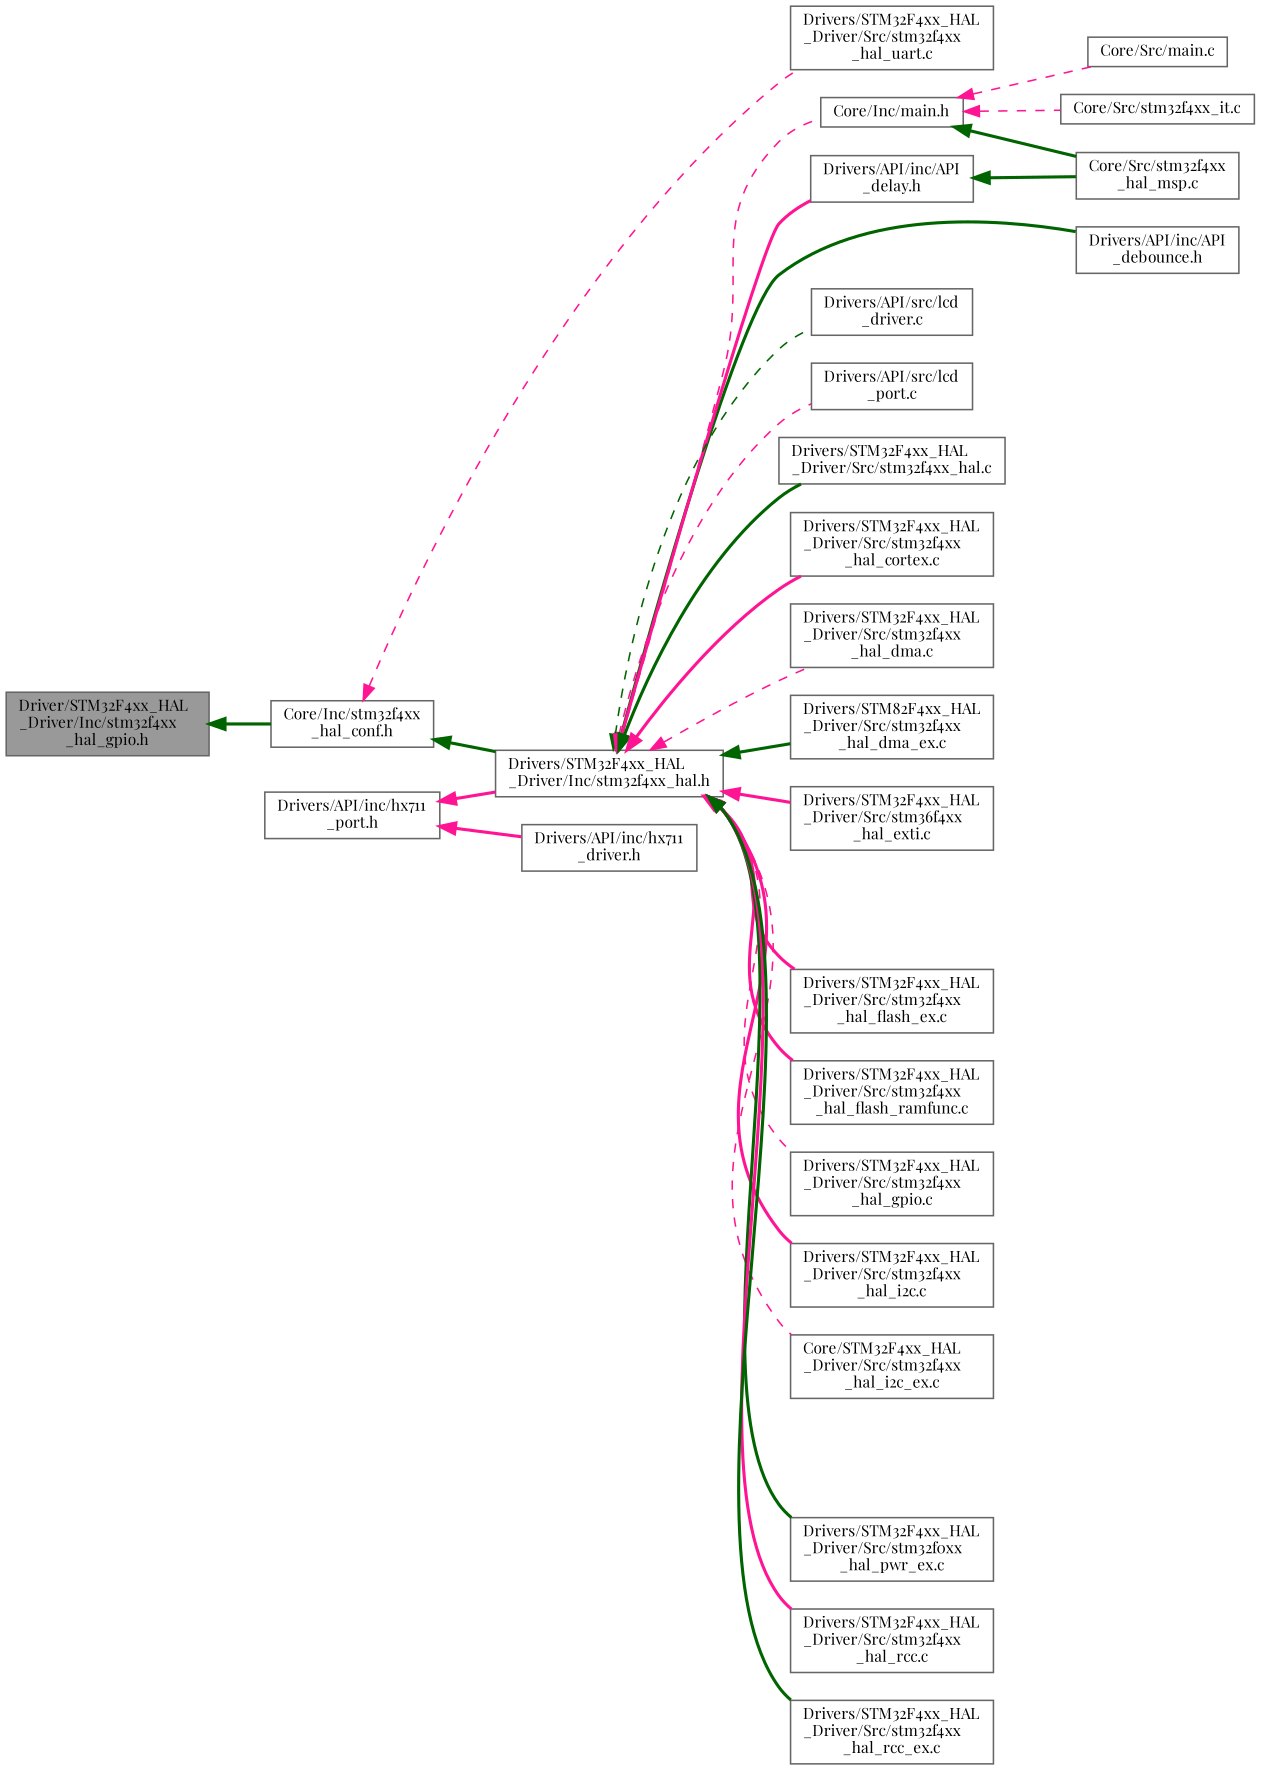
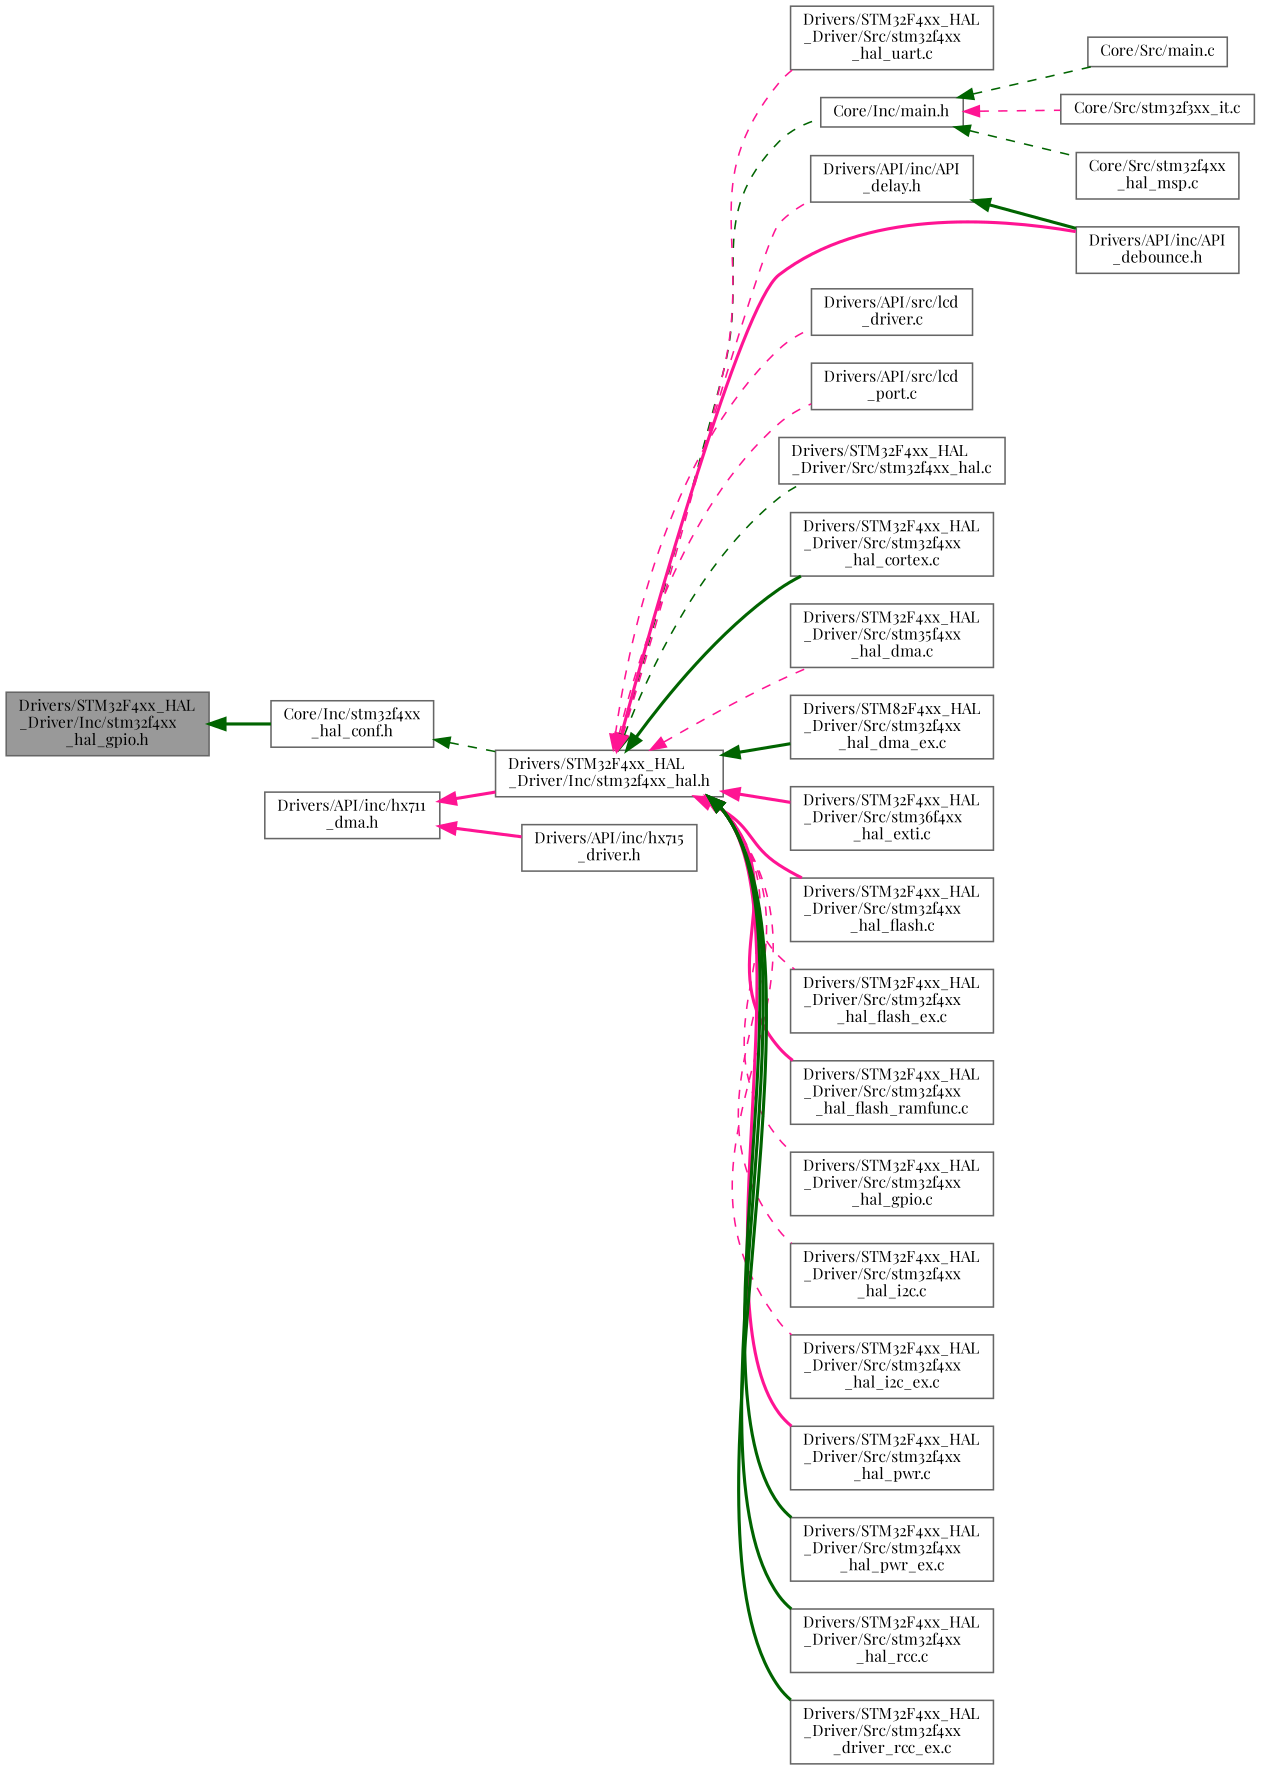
edge "Core/Src/main.c" -> "Core/Inc/main.h": color deeppink -> darkgreen
node "Core/Src/stm32f4xx_it.c": label "Core/Src/stm32f4xx_it.c" -> "Core/Src/stm32f3xx_it.c"
edge "Core/Src/stm32f4xx _hal_msp.c" -> "Core/Inc/main.h": style bold -> dashed
edge "Core/Src/stm32f4xx _hal_msp.c" -> "Drivers/API/inc/API _delay.h": now "Drivers/API/inc/API _debounce.h" -> "Drivers/API/inc/API _delay.h"
edge "Drivers/API/inc/API _debounce.h" -> "Drivers/STM32F4xx_HAL _Driver/Inc/stm32f4xx_hal.h": color darkgreen -> deeppink
edge "Core/Inc/main.h" -> "Drivers/STM32F4xx_HAL _Driver/Inc/stm32f4xx_hal.h": color deeppink -> darkgreen
edge "Drivers/STM32F4xx_HAL _Driver/Src/stm32f4xx _hal_uart.c" -> "Core/Inc/stm32f4xx _hal_conf.h": now "Drivers/STM32F4xx_HAL _Driver/Src/stm32f4xx _hal_uart.c" -> "Drivers/STM32F4xx_HAL _Driver/Inc/stm32f4xx_hal.h"
edge "Drivers/API/inc/API _delay.h" -> "Drivers/STM32F4xx_HAL _Driver/Inc/stm32f4xx_hal.h": style bold -> dashed
edge "Drivers/API/src/lcd _driver.c" -> "Drivers/STM32F4xx_HAL _Driver/Inc/stm32f4xx_hal.h": color darkgreen -> deeppink
edge "Drivers/STM32F4xx_HAL _Driver/Src/stm32f4xx_hal.c" -> "Drivers/STM32F4xx_HAL _Driver/Inc/stm32f4xx_hal.h": style bold -> dashed
node "Drivers/STM32F4xx_HAL _Driver/Src/stm32f4xx _hal_dma.c": label "Drivers/STM32F4xx_HAL _Driver/Src/stm32f4xx _hal_dma.c" -> "Drivers/STM32F4xx_HAL _Driver/Src/stm35f4xx _hal_dma.c"
edge "Drivers/STM32F4xx_HAL _Driver/Src/stm32f4xx _hal_cortex.c" -> "Drivers/STM32F4xx_HAL _Driver/Inc/stm32f4xx_hal.h": color deeppink -> darkgreen
node "Driver/STM32F4xx_HAL _Driver/Inc/stm32f4xx _hal_gpio.h": label "Driver/STM32F4xx_HAL _Driver/Inc/stm32f4xx _hal_gpio.h" -> "Drivers/STM32F4xx_HAL _Driver/Inc/stm32f4xx _hal_gpio.h"
edge "Drivers/STM32F4xx_HAL _Driver/Inc/stm32f4xx_hal.h" -> "Core/Inc/stm32f4xx _hal_conf.h": style bold -> dashed
node "Drivers/API/inc/hx711 _port.h": label "Drivers/API/inc/hx711 _port.h" -> "Drivers/API/inc/hx711 _dma.h"
node "Drivers/API/inc/hx711 _driver.h": label "Drivers/API/inc/hx711 _driver.h" -> "Drivers/API/inc/hx715 _driver.h"
edge "Drivers/STM32F4xx_HAL _Driver/Src/stm32f4xx _hal_flash_ex.c" -> "Drivers/STM32F4xx_HAL _Driver/Inc/stm32f4xx_hal.h": style bold -> dashed
node "Drivers/STM32F4xx_HAL _Driver/Src/stm32f4xx _hal_flash.c": added
edge "Drivers/STM32F4xx_HAL _Driver/Src/stm32f4xx _hal_i2c.c" -> "Drivers/STM32F4xx_HAL _Driver/Inc/stm32f4xx_hal.h": style bold -> dashed
edge "Drivers/STM32F4xx_HAL _Driver/Src/stm32f4xx _hal_rcc.c" -> "Drivers/STM32F4xx_HAL _Driver/Inc/stm32f4xx_hal.h": color deeppink -> darkgreen
node "Core/STM32F4xx_HAL _Driver/Src/stm32f4xx _hal_i2c_ex.c": label "Core/STM32F4xx_HAL _Driver/Src/stm32f4xx _hal_i2c_ex.c" -> "Drivers/STM32F4xx_HAL _Driver/Src/stm32f4xx _hal_i2c_ex.c"
node "Drivers/STM32F4xx_HAL _Driver/Src/stm32f4xx _hal_pwr.c": added
node "Drivers/STM32F4xx_HAL _Driver/Src/stm32f0xx _hal_pwr_ex.c": label "Drivers/STM32F4xx_HAL _Driver/Src/stm32f0xx _hal_pwr_ex.c" -> "Drivers/STM32F4xx_HAL _Driver/Src/stm32f4xx _hal_pwr_ex.c"
node "Drivers/STM32F4xx_HAL _Driver/Src/stm32f4xx _hal_rcc_ex.c": label "Drivers/STM32F4xx_HAL _Driver/Src/stm32f4xx _hal_rcc_ex.c" -> "Drivers/STM32F4xx_HAL _Driver/Src/stm32f4xx _driver_rcc_ex.c"
